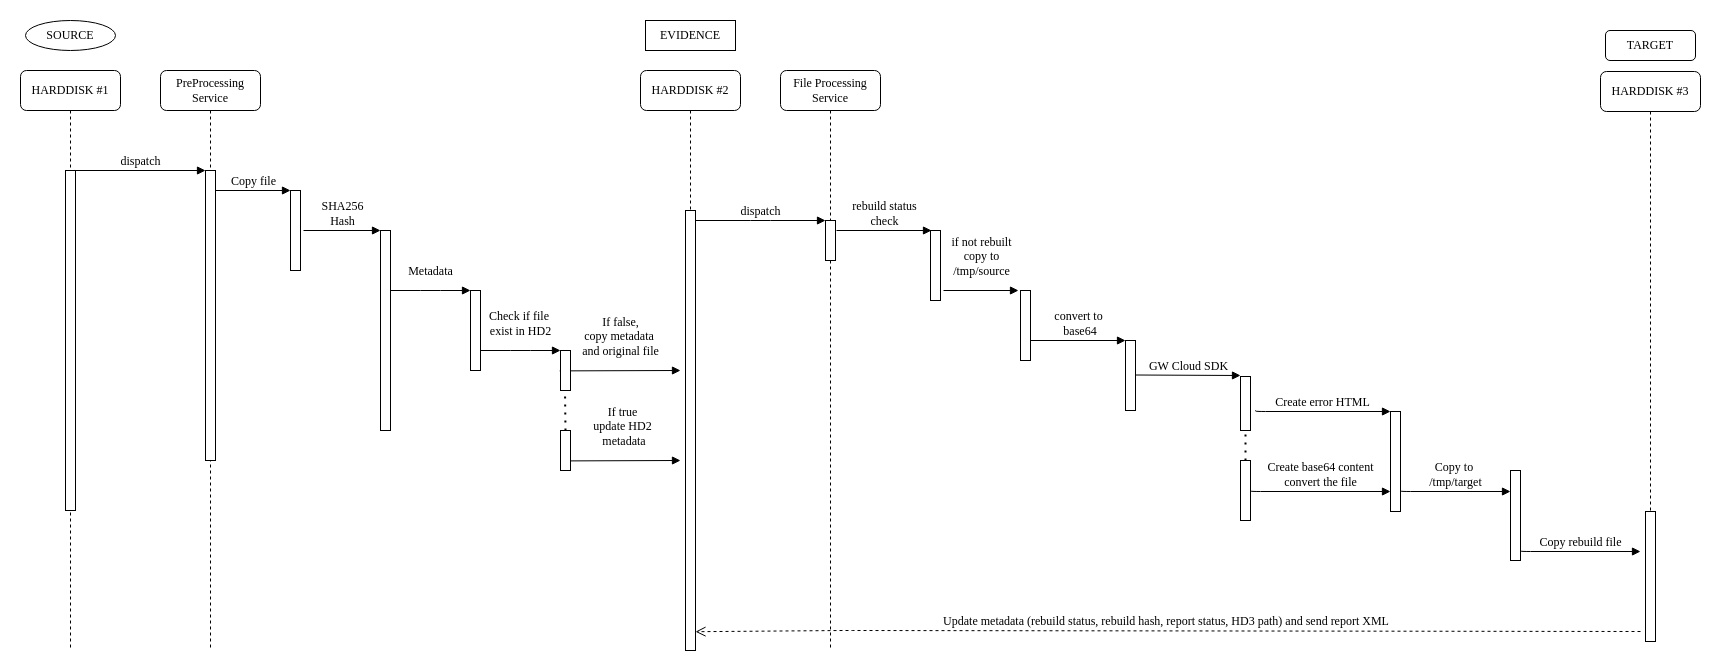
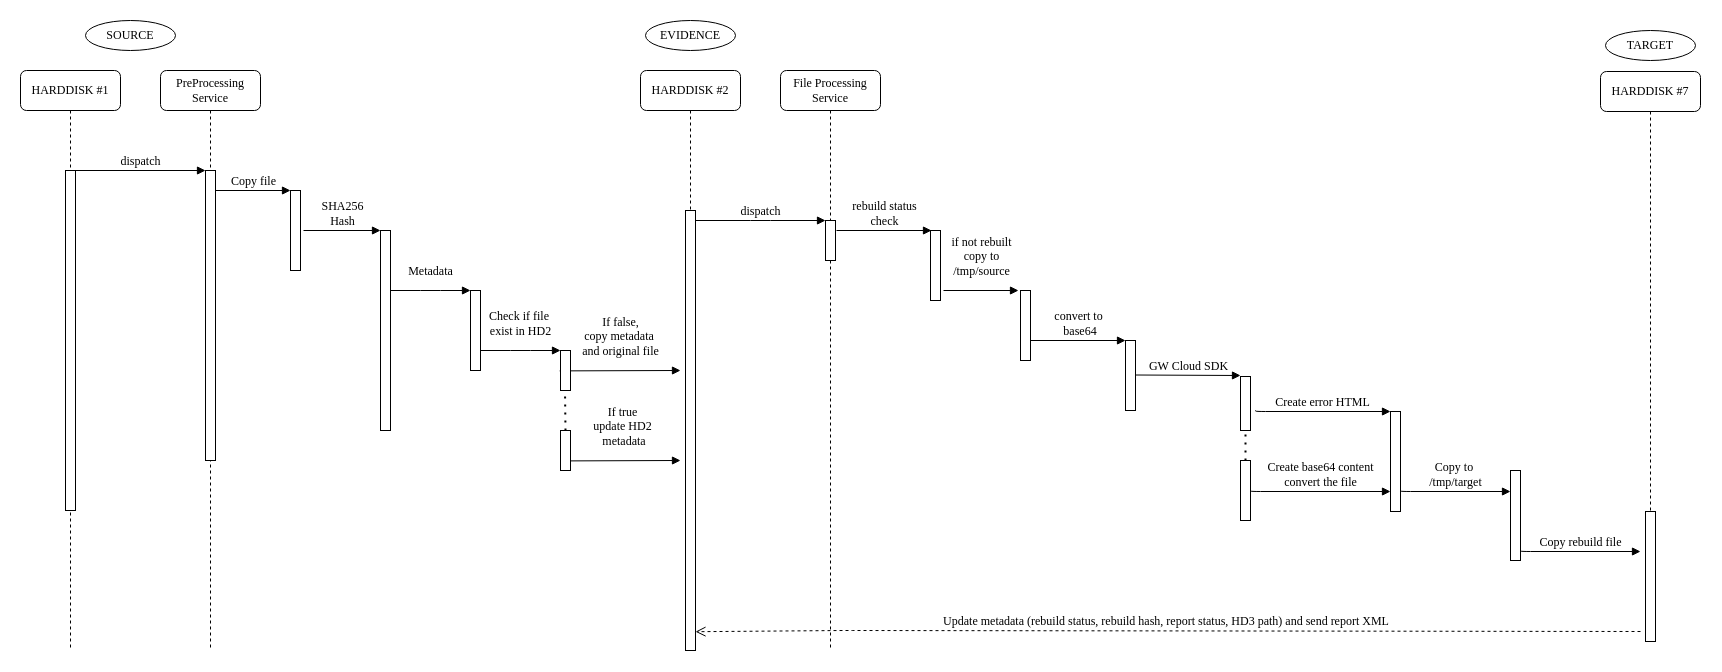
node "SOURCE": moved (71, 36) -> (131, 36)
node "EVIDENCE": shape rectangle -> ellipse
node "TARGET": shape rounded rectangle -> ellipse
node "HARDDISK #3": label "HARDDISK #3" -> "HARDDISK #7"
